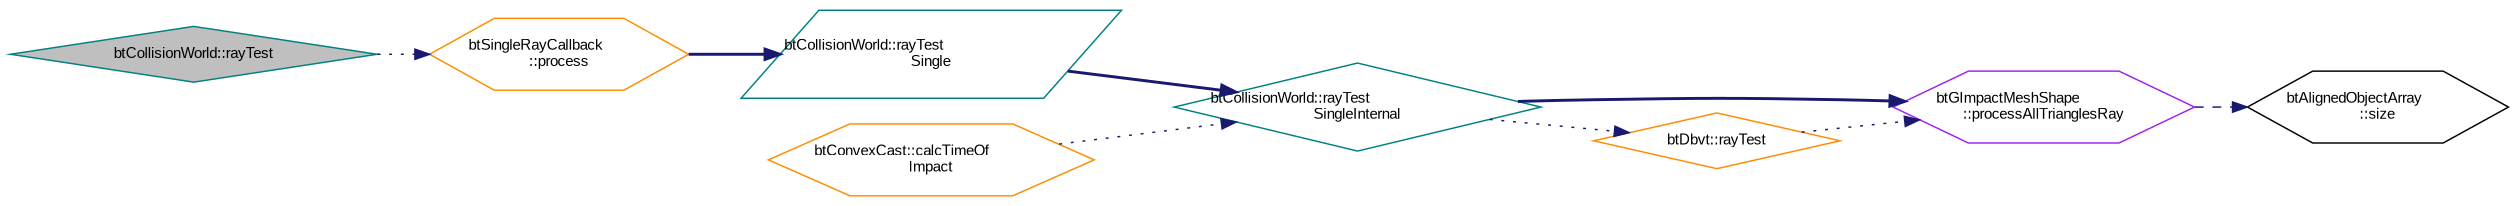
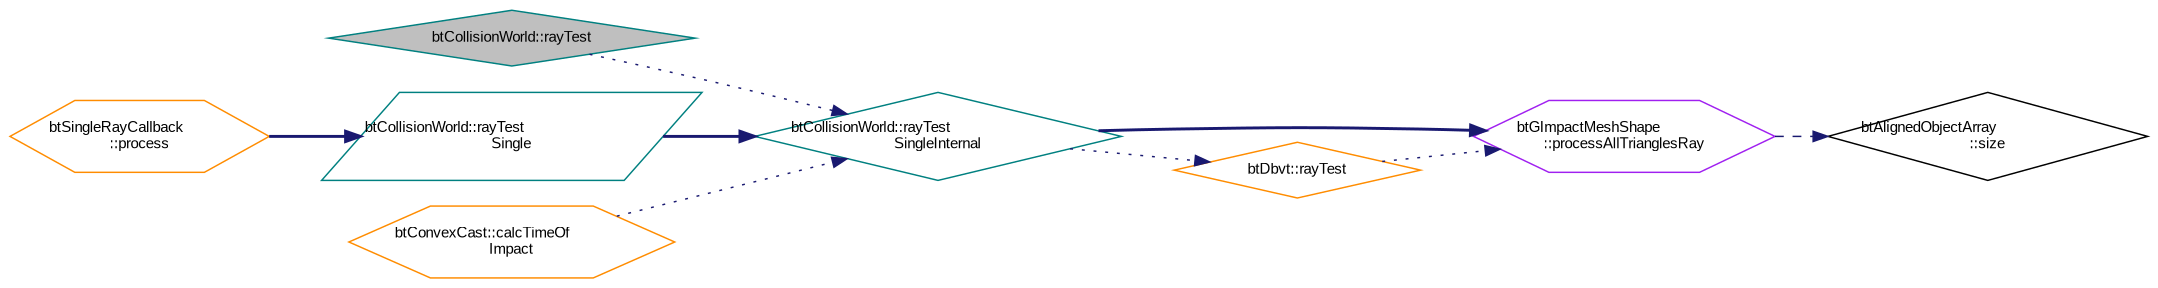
edge "btCollisionWorld::rayTest" -> "btSingleRayCallback ::process": now "btCollisionWorld::rayTest" -> "btCollisionWorld::rayTest SingleInternal"
node "btAlignedObjectArray ::size": shape hexagon -> diamond
